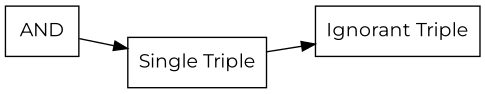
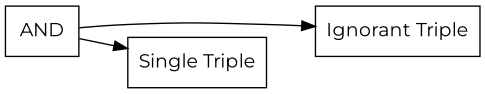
edge "Single Triple" -> "Ignorant Triple": now "AND" -> "Ignorant Triple"
